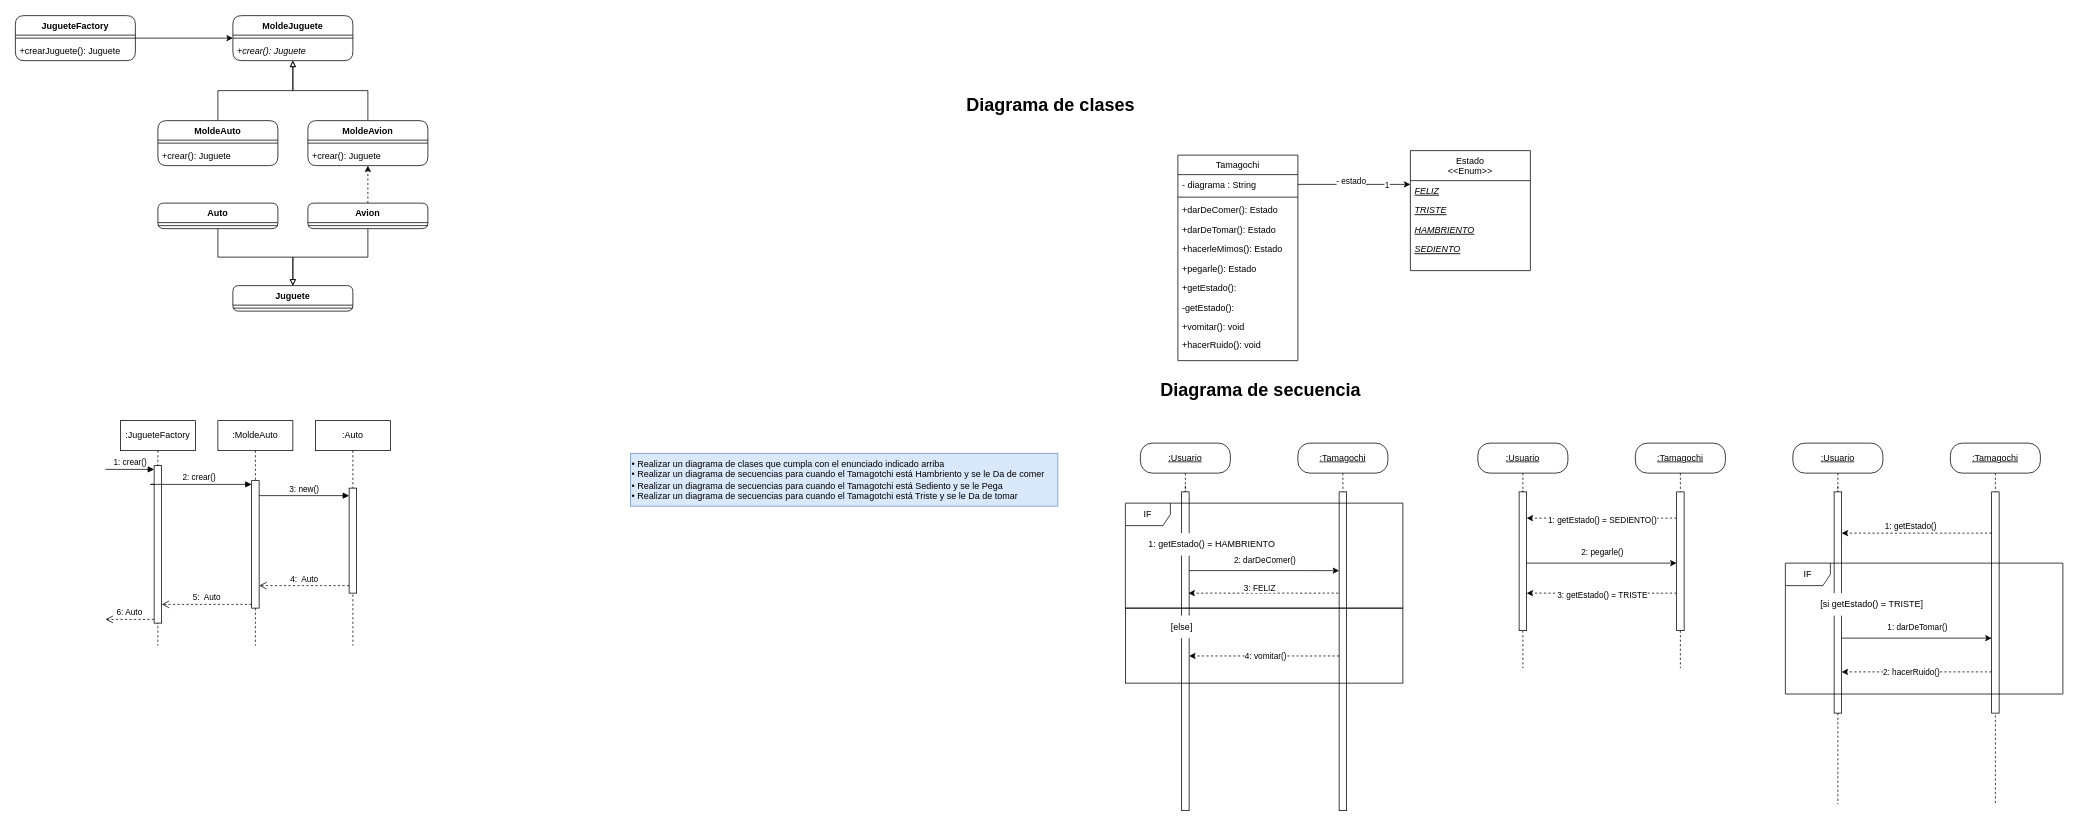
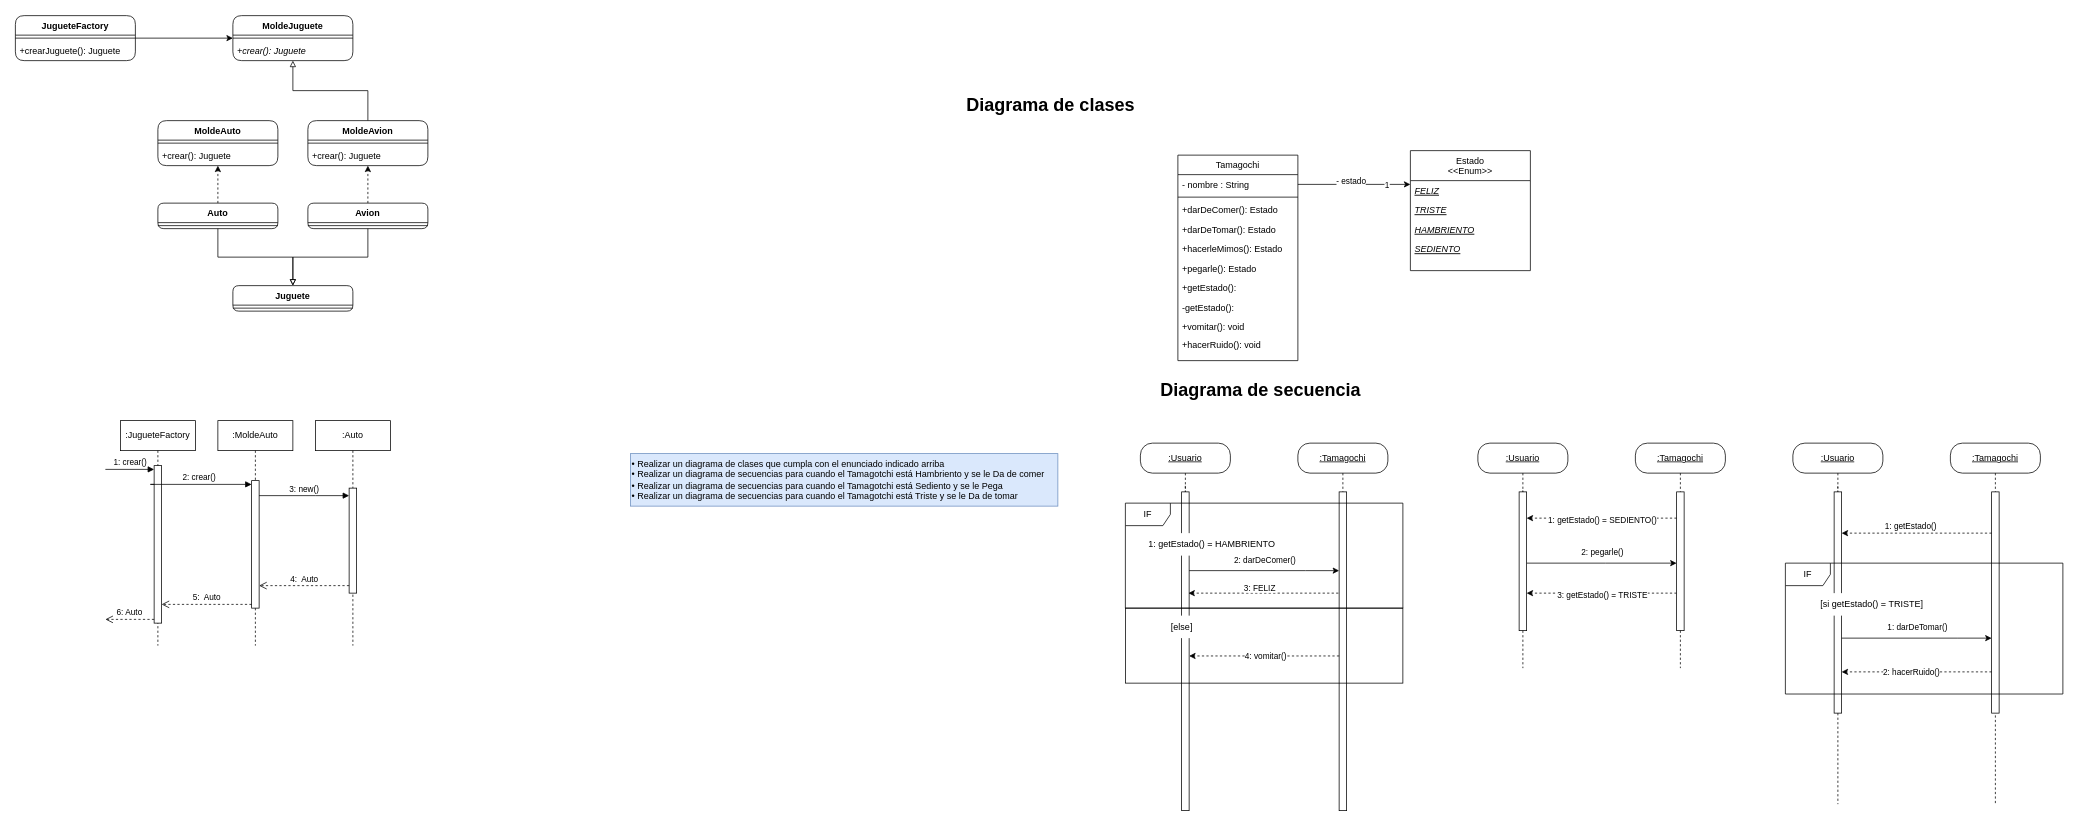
edge "MoldeAuto" -> "MoldeJuguete": removed
edge "Auto" -> "MoldeAuto": added
node "- diagrama : String": label "- diagrama : String" -> "- nombre : String"
